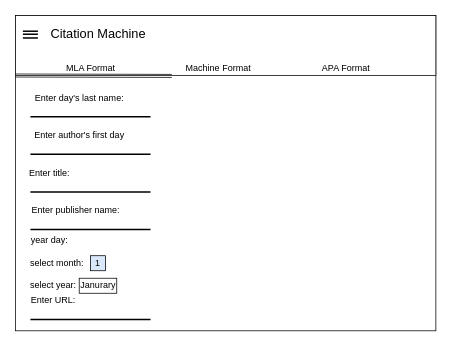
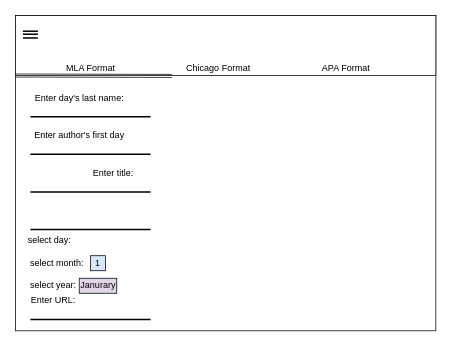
node "Citation Machine": removed
node "Machine Format": label "Machine Format" -> "Chicago Format"
node "Enter title:": moved (49, 173) -> (113, 173)
node "Enter publisher name:": removed
node "year day:": label "year day:" -> "select day:"
node "Janurary": fillcolor #ffffff -> #e1d5e7
